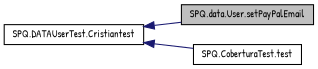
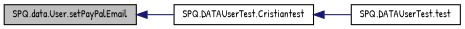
edge "SPQ.data.User.setPayPalEmail" -> "SPQ.DATAUserTest.Cristiantest": reversed
node "SPQ.CoberturaTest.test": label "SPQ.CoberturaTest.test" -> "SPQ.DATAUserTest.test"
